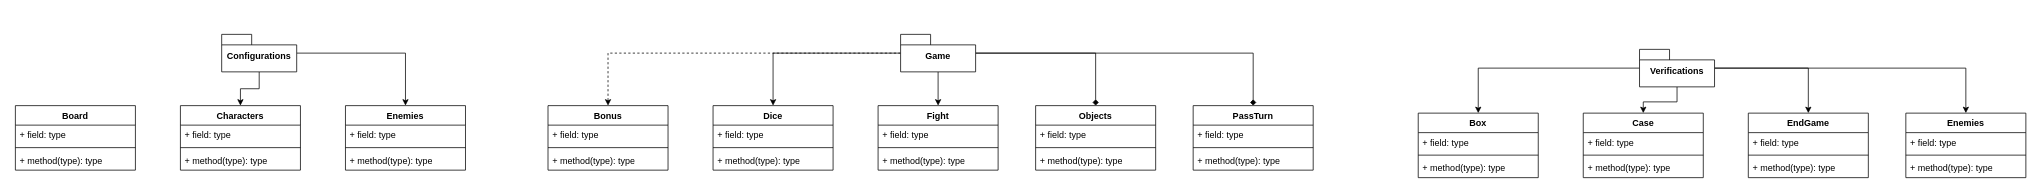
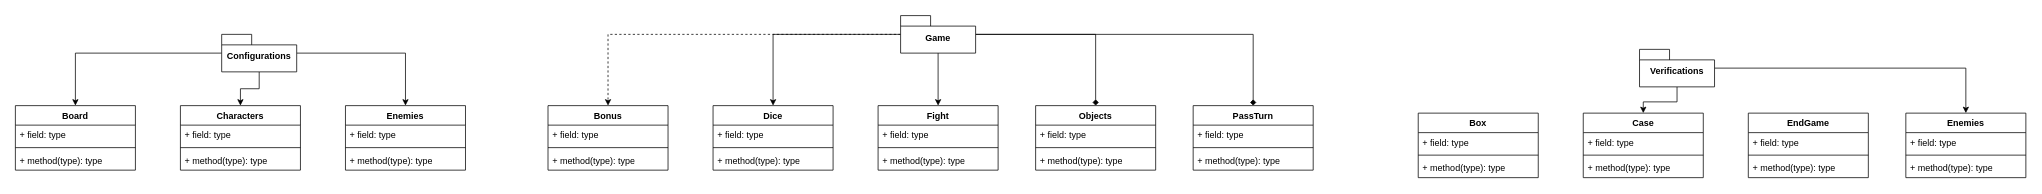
node "Game": moved (938, 53) -> (938, 34)
edge "Configurations" -> "Board": added
edge "Verifications" -> "Box": removed
edge "Verifications" -> "EndGame": removed
